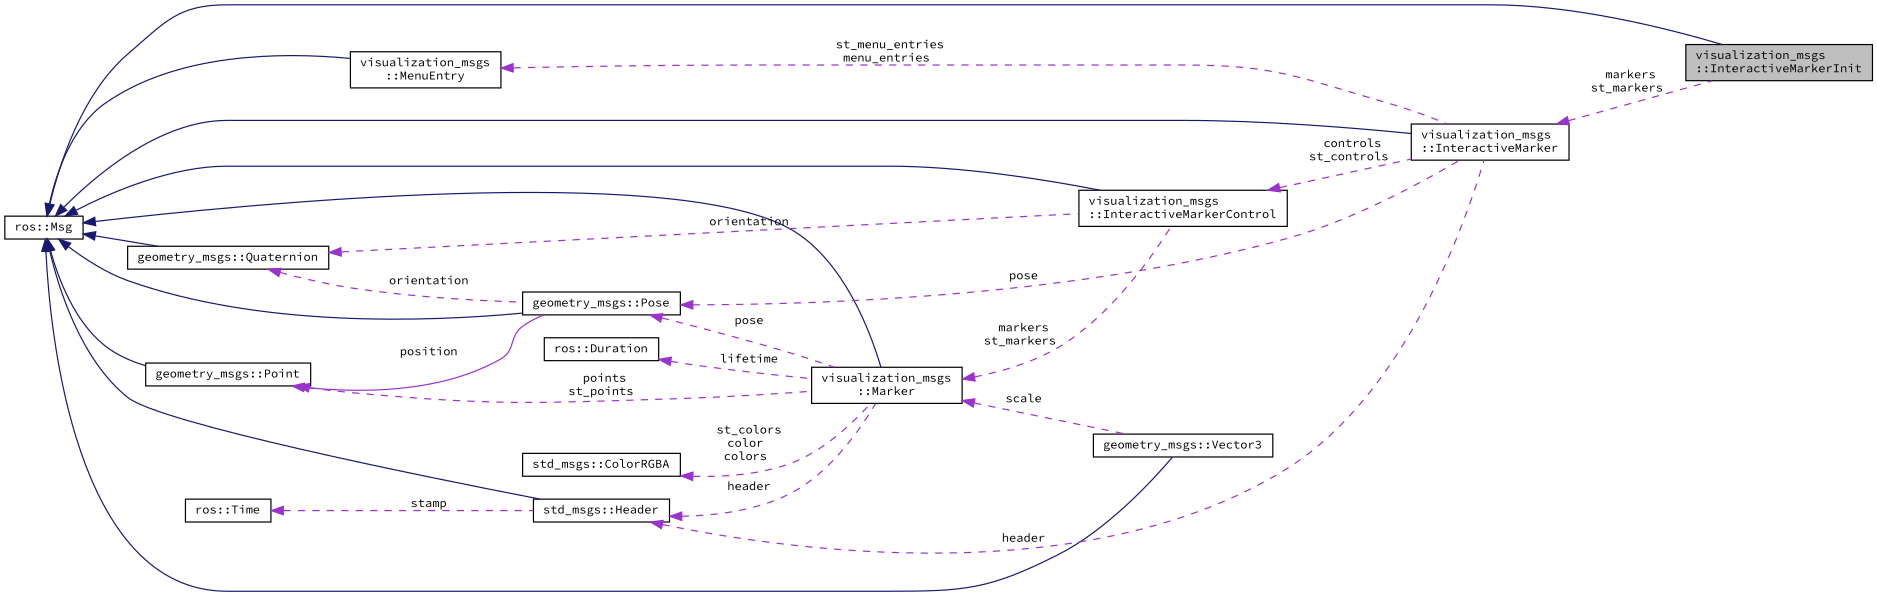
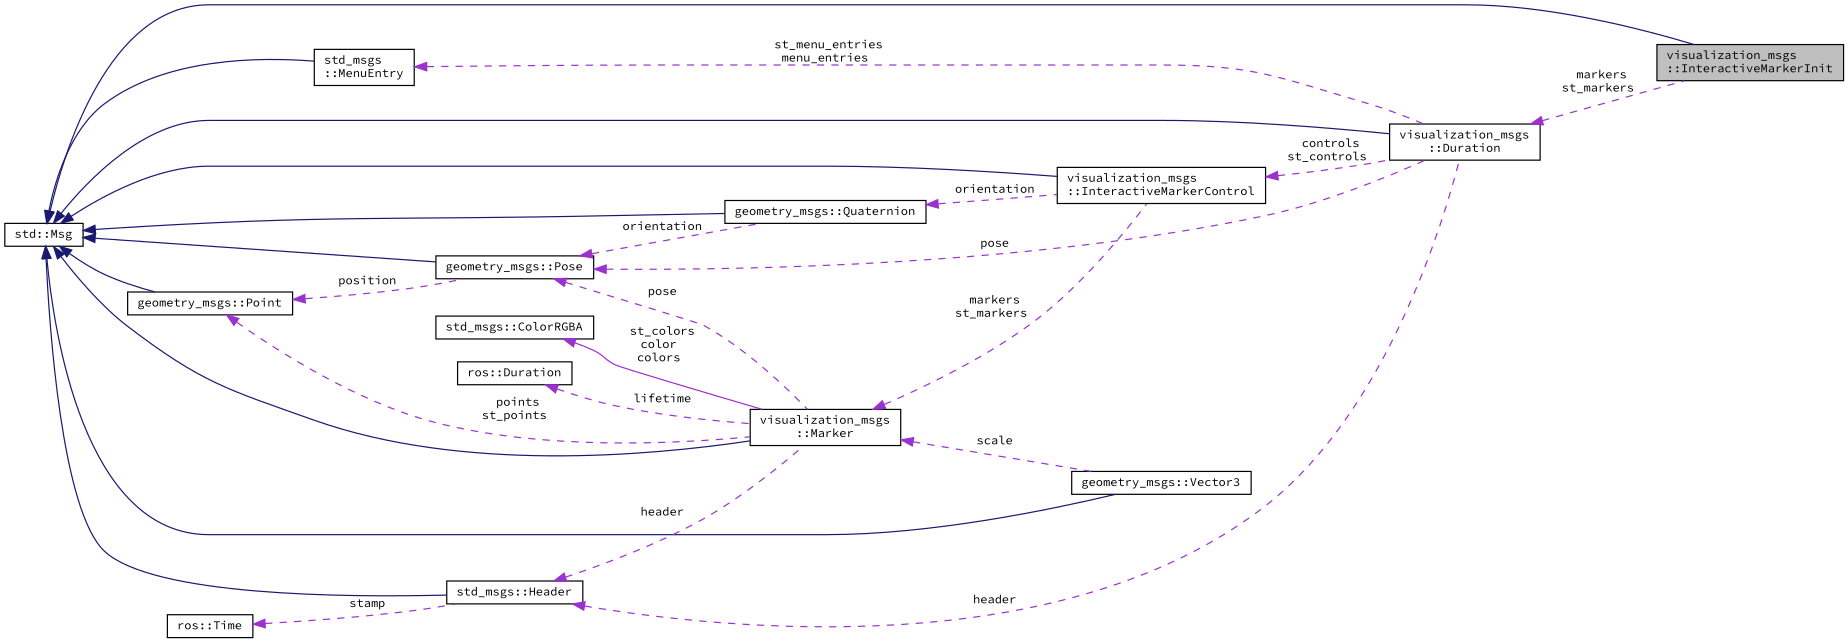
node "visualization_msgs ::MenuEntry": label "visualization_msgs ::MenuEntry" -> "std_msgs ::MenuEntry"
node "visualization_msgs ::InteractiveMarker": label "visualization_msgs ::InteractiveMarker" -> "visualization_msgs ::Duration"
node "ros::Msg": label "ros::Msg" -> "std::Msg"
edge "geometry_msgs::Pose" -> "geometry_msgs::Quaternion": reversed
edge "geometry_msgs::Pose" -> "geometry_msgs::Point": style solid -> dashed
edge "visualization_msgs ::Marker" -> "std_msgs::ColorRGBA": style dashed -> solid
